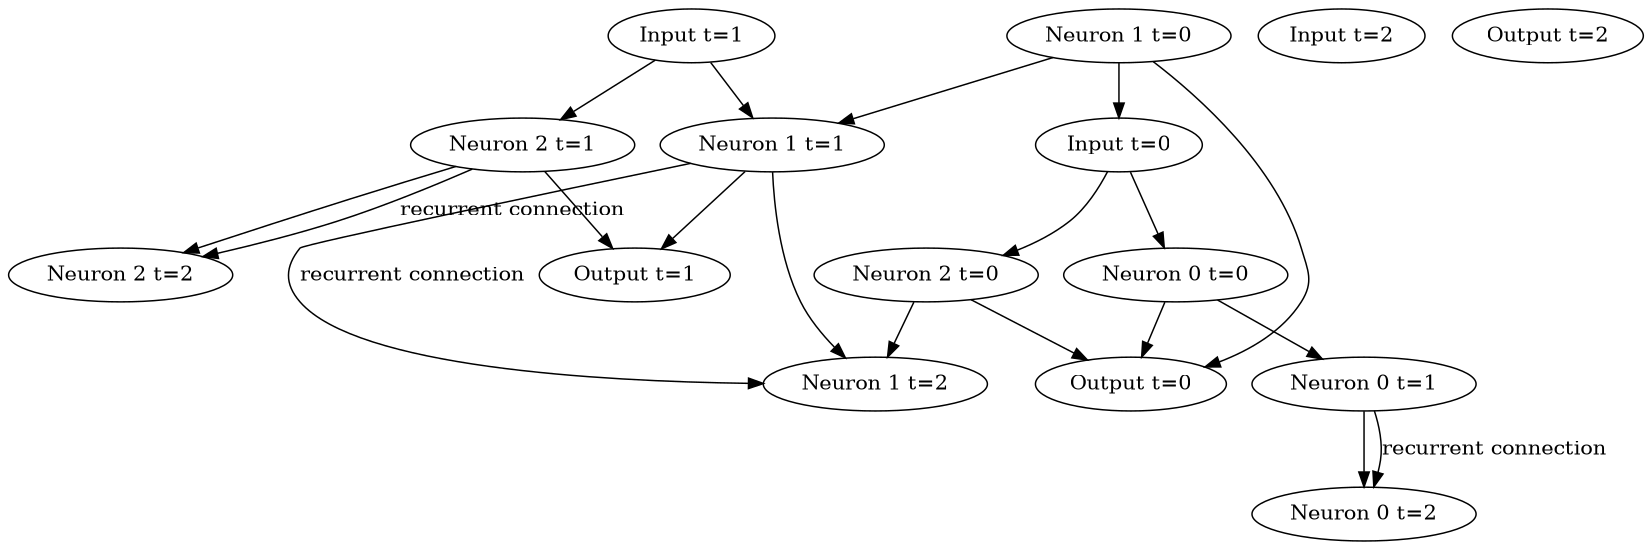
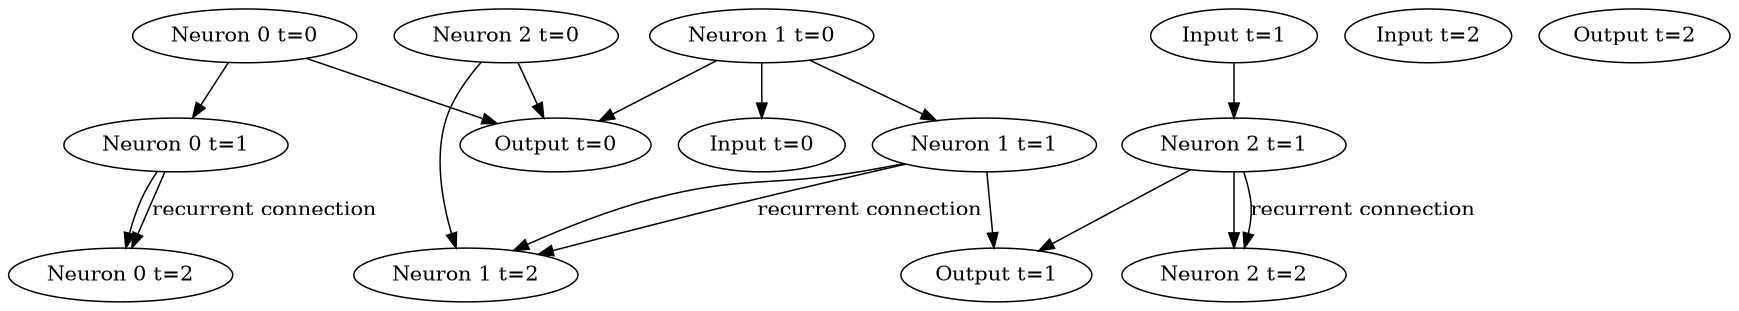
edge "Input t=1" -> "Neuron 1 t=1": removed
edge "Input t=0" -> "Neuron 0 t=0": removed
edge "Input t=0" -> "Neuron 2 t=0": removed
